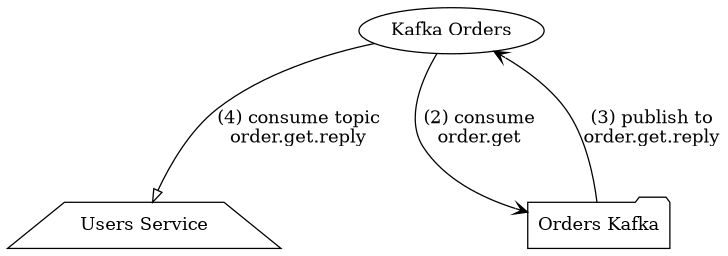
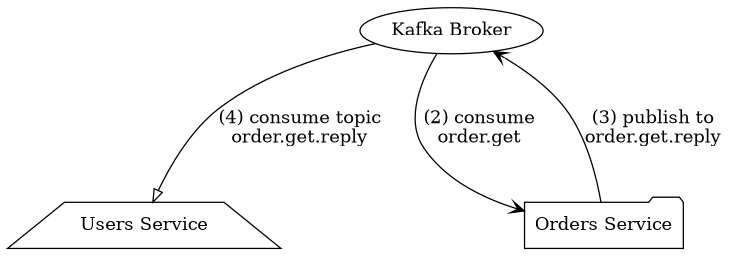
node "Kafka Orders": label "Kafka Orders" -> "Kafka Broker"
node "Orders Kafka": label "Orders Kafka" -> "Orders Service"
